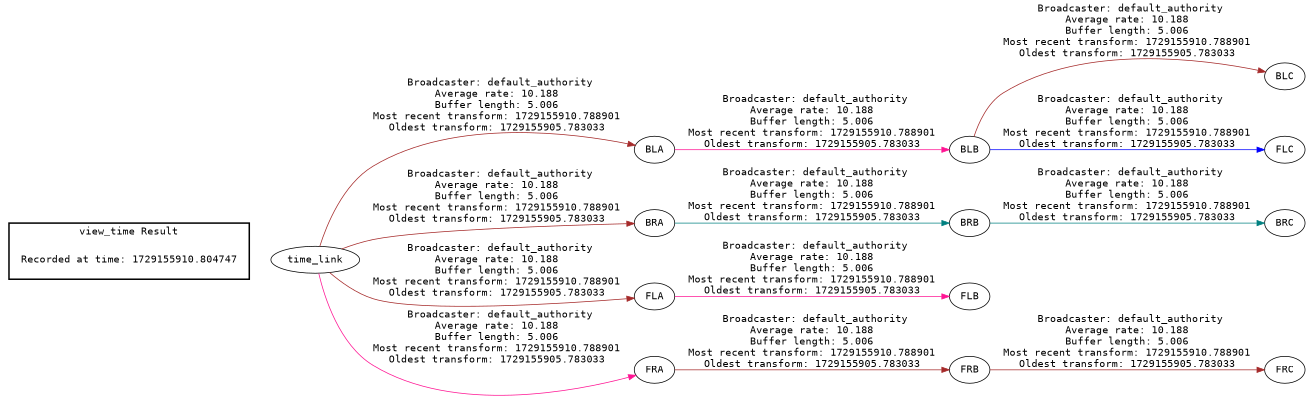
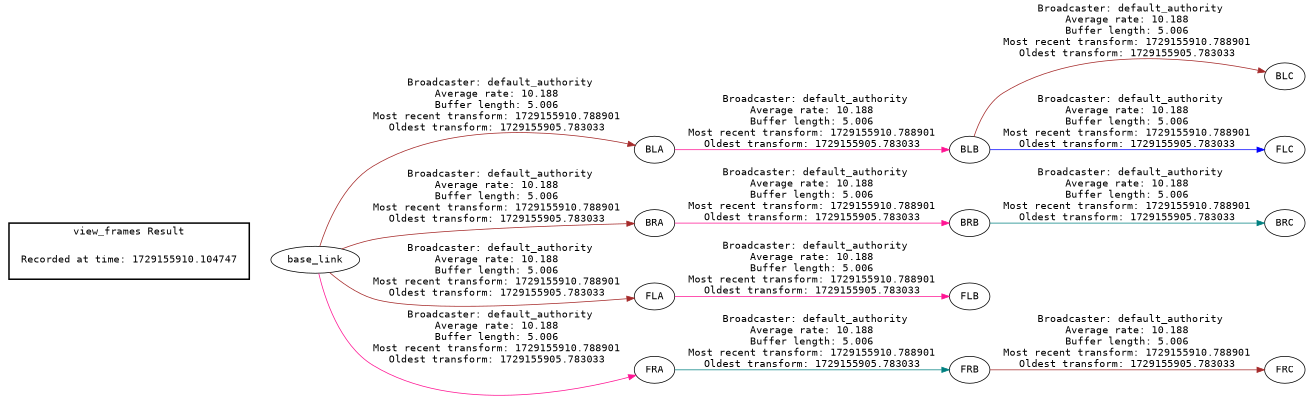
edge "BRA" -> "BRB": color teal -> deeppink
cluster "view_time Result": label "view_time Result" -> "view_frames Result"
node "Recorded at time: 1729155910.804747": label "Recorded at time: 1729155910.804747" -> "Recorded at time: 1729155910.104747"
node "time_link": label "time_link" -> "base_link"
edge "FRA" -> "FRB": color brown -> teal
